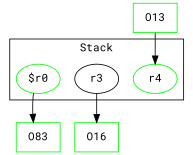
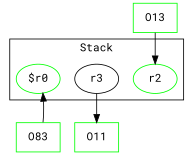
node "r4": label "r4" -> "r2"
edge "$r0" -> "O83": reversed
node "O16": label "O16" -> "O11"
